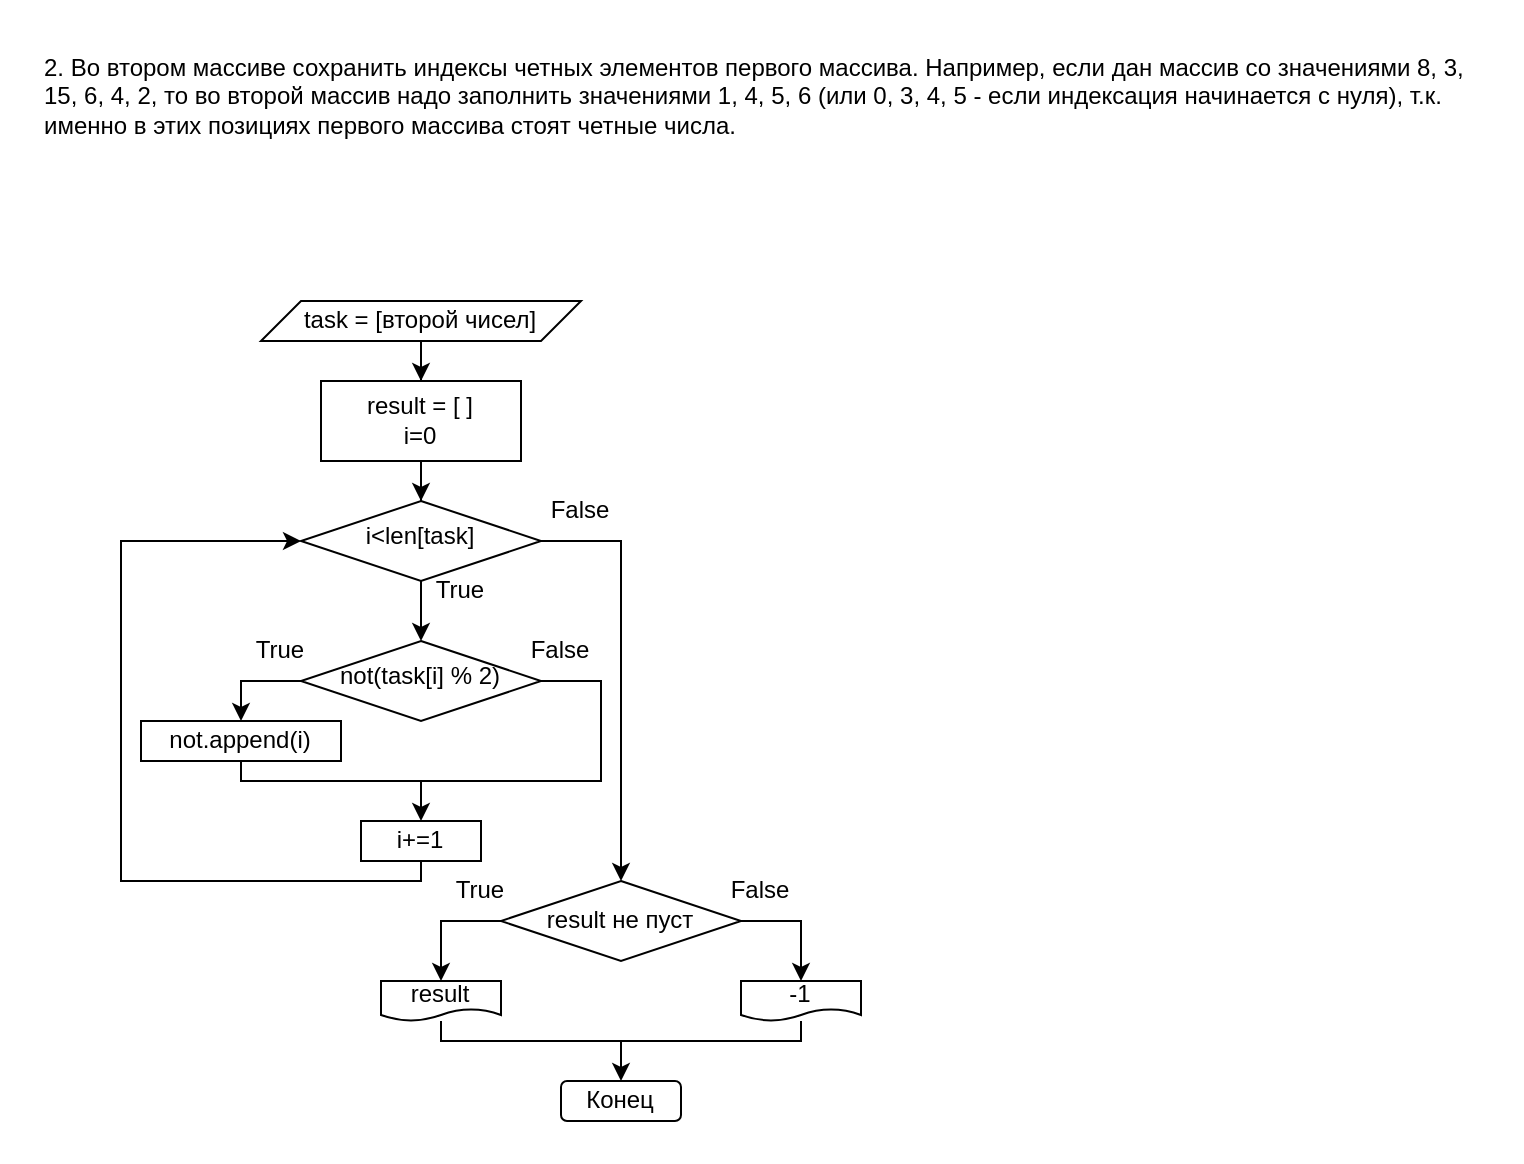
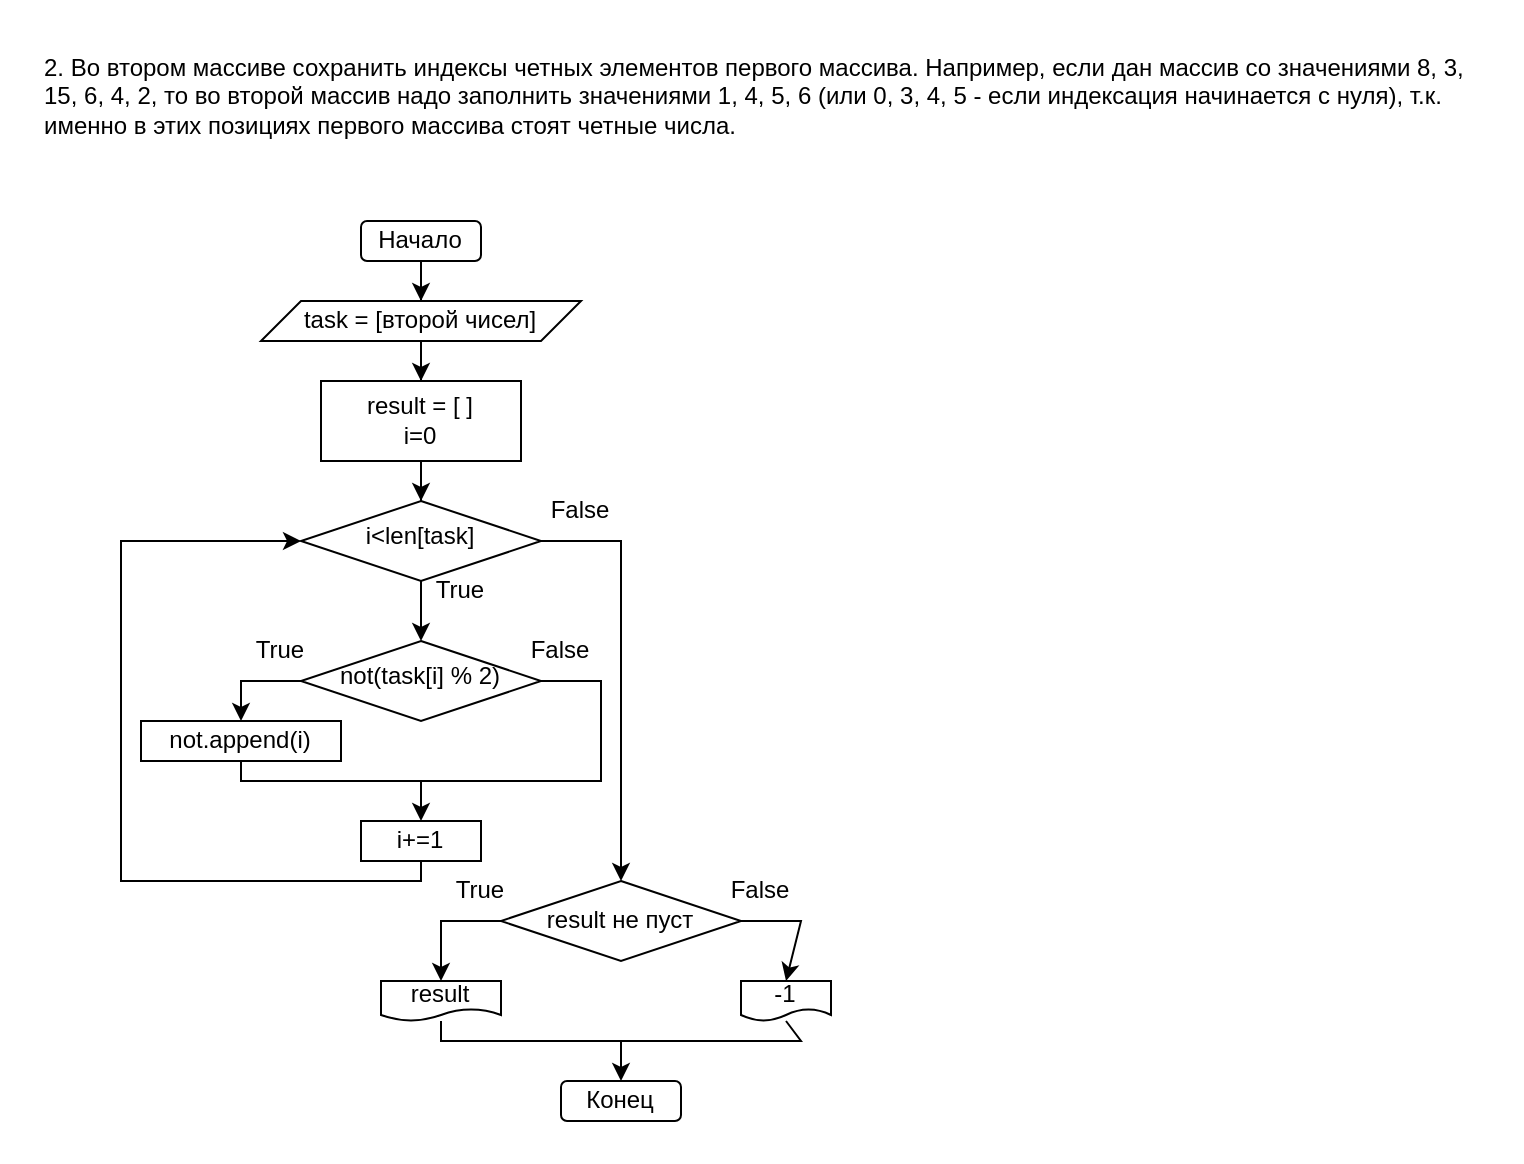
node "Начало": added
edge "Начало" -> "task = [второй чисел]": added
node "-1": size 120x40 -> 90x40
